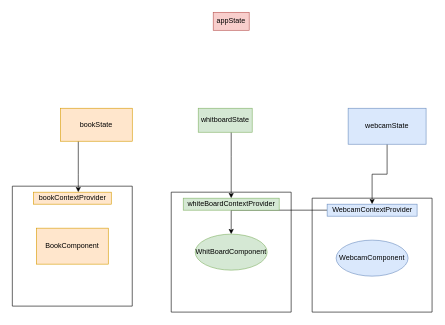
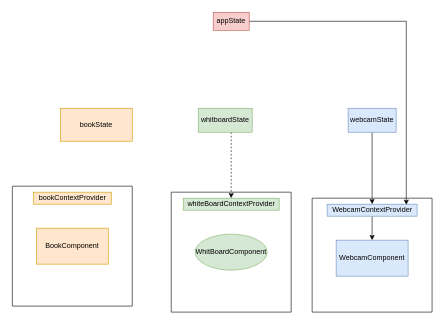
edge "appState" -> "WebcamContextProvider": added
node "webcamState": size 78x36 -> 48x24
edge "whitboardState" -> "whiteBoardContextProvider": style solid -> dashed
edge "bookState" -> "bookContextProvider": removed
edge "WebcamContextProvider" -> "WhitBoardComponent": now "WebcamContextProvider" -> "WebcamComponent"
node "WebcamComponent": shape ellipse -> rectangle
